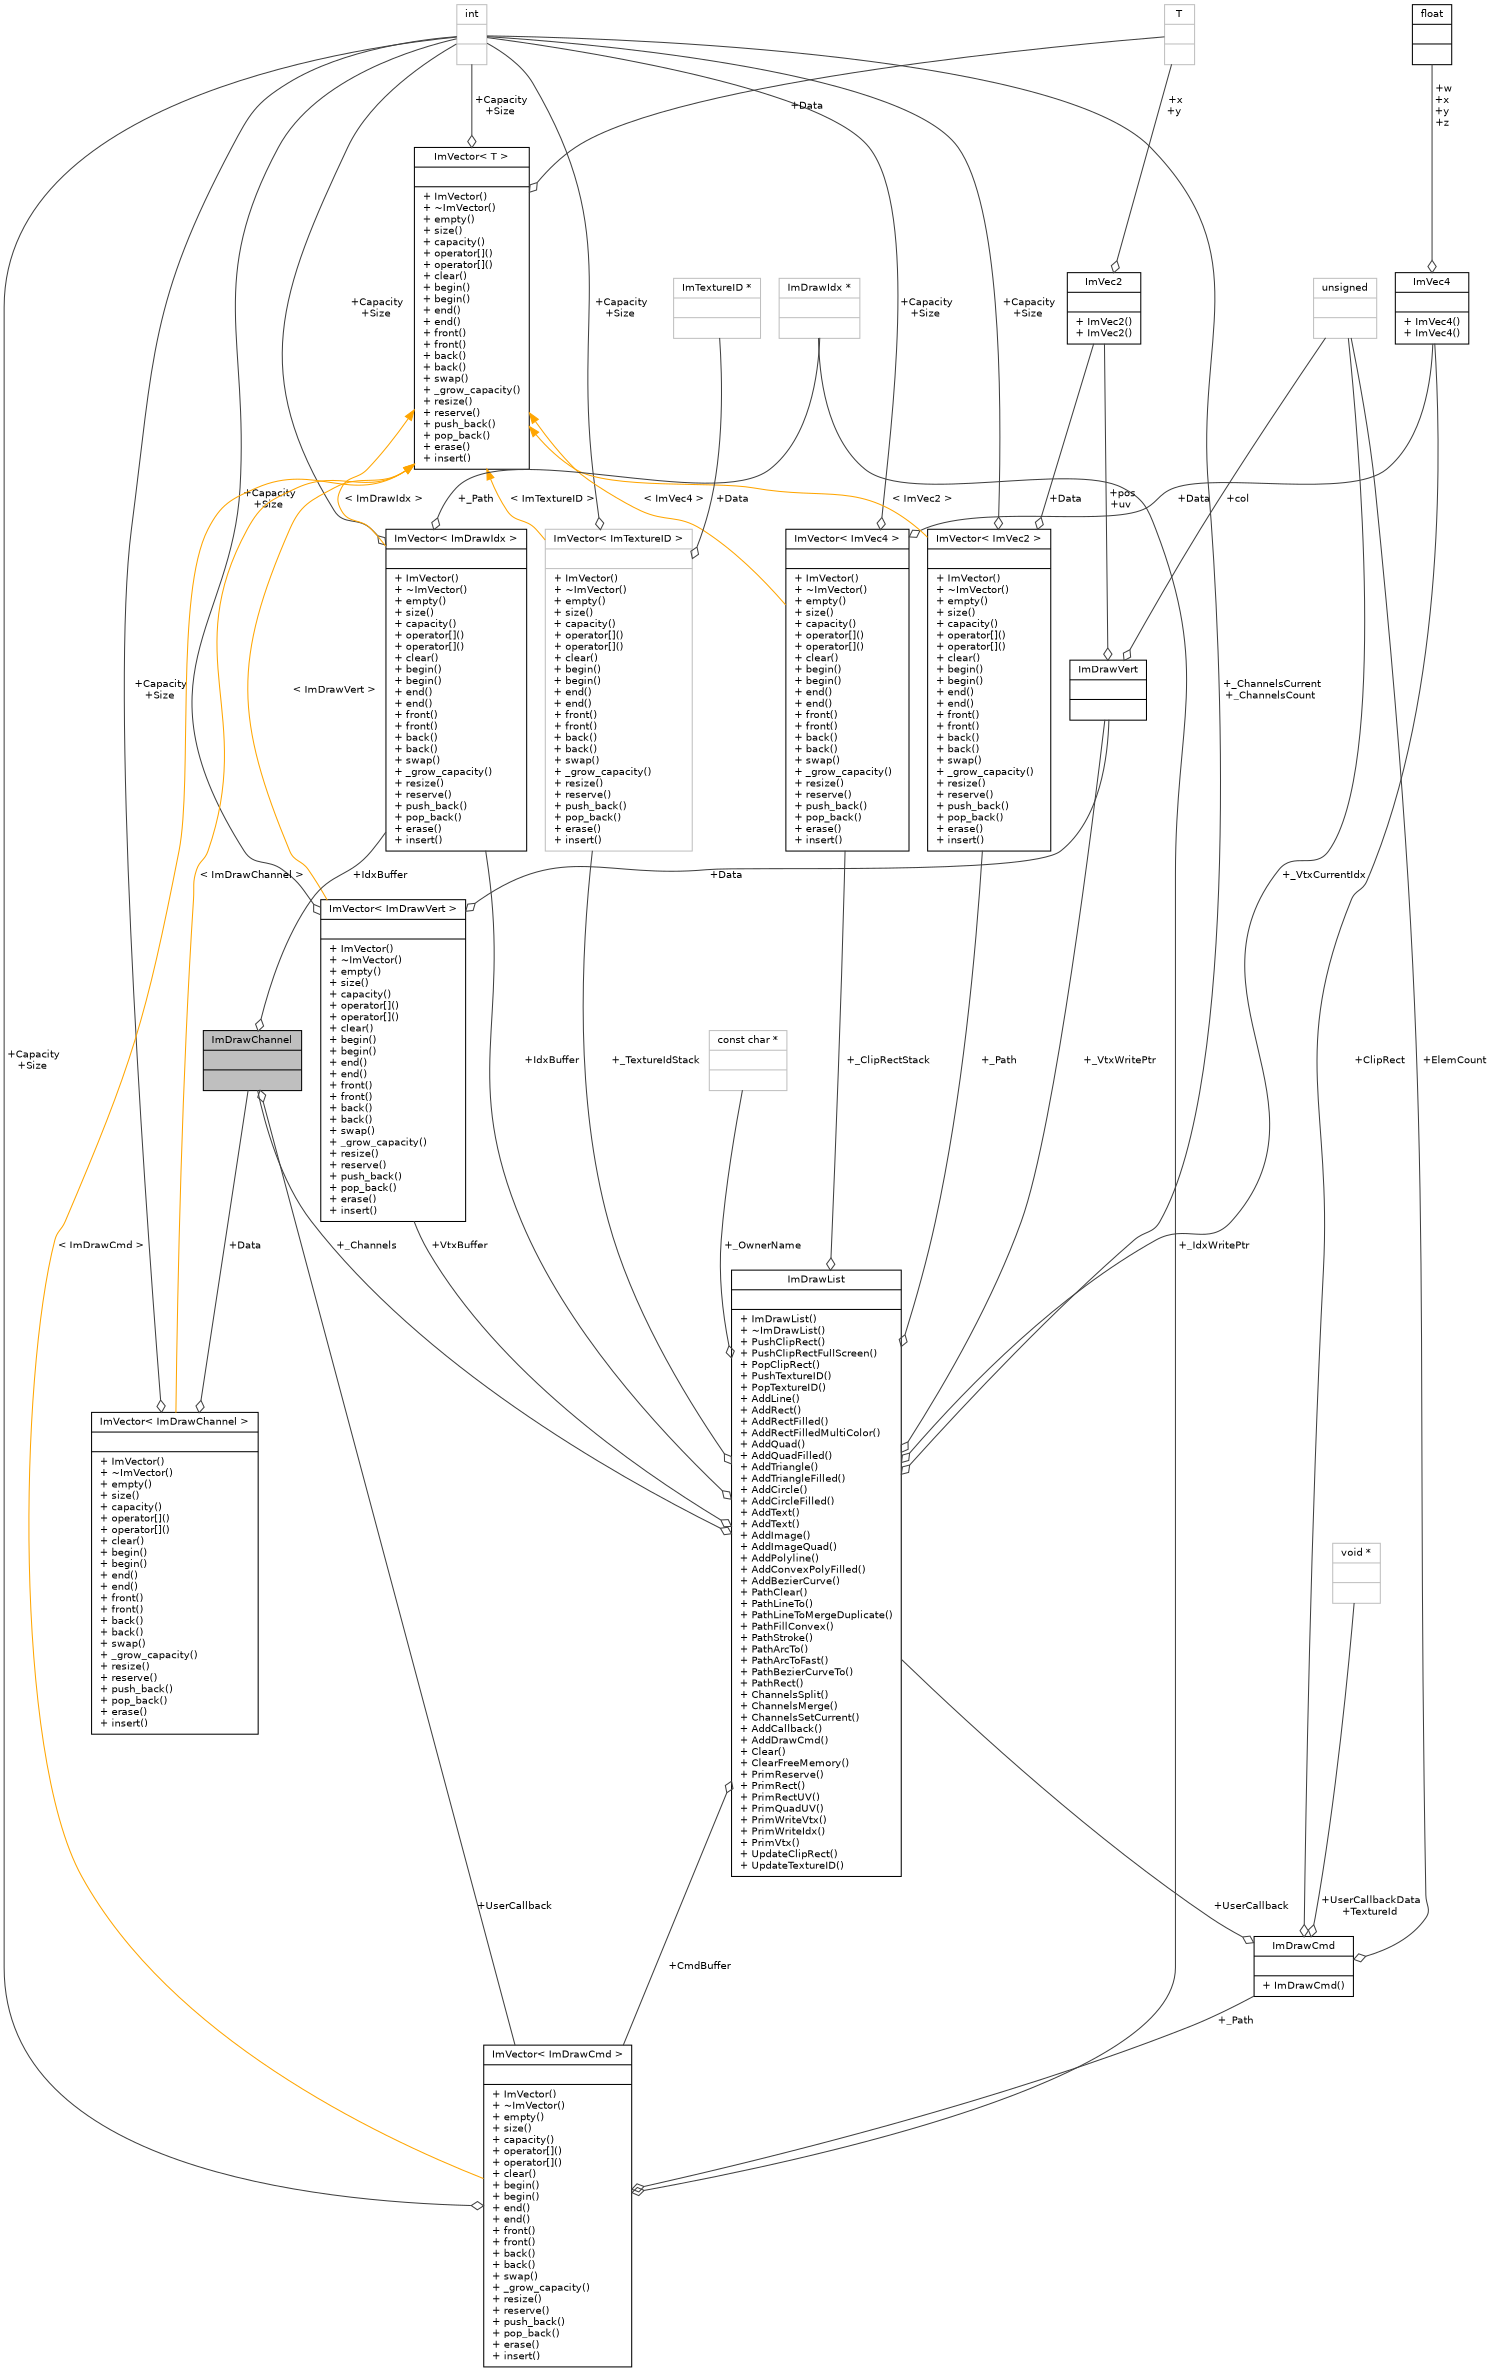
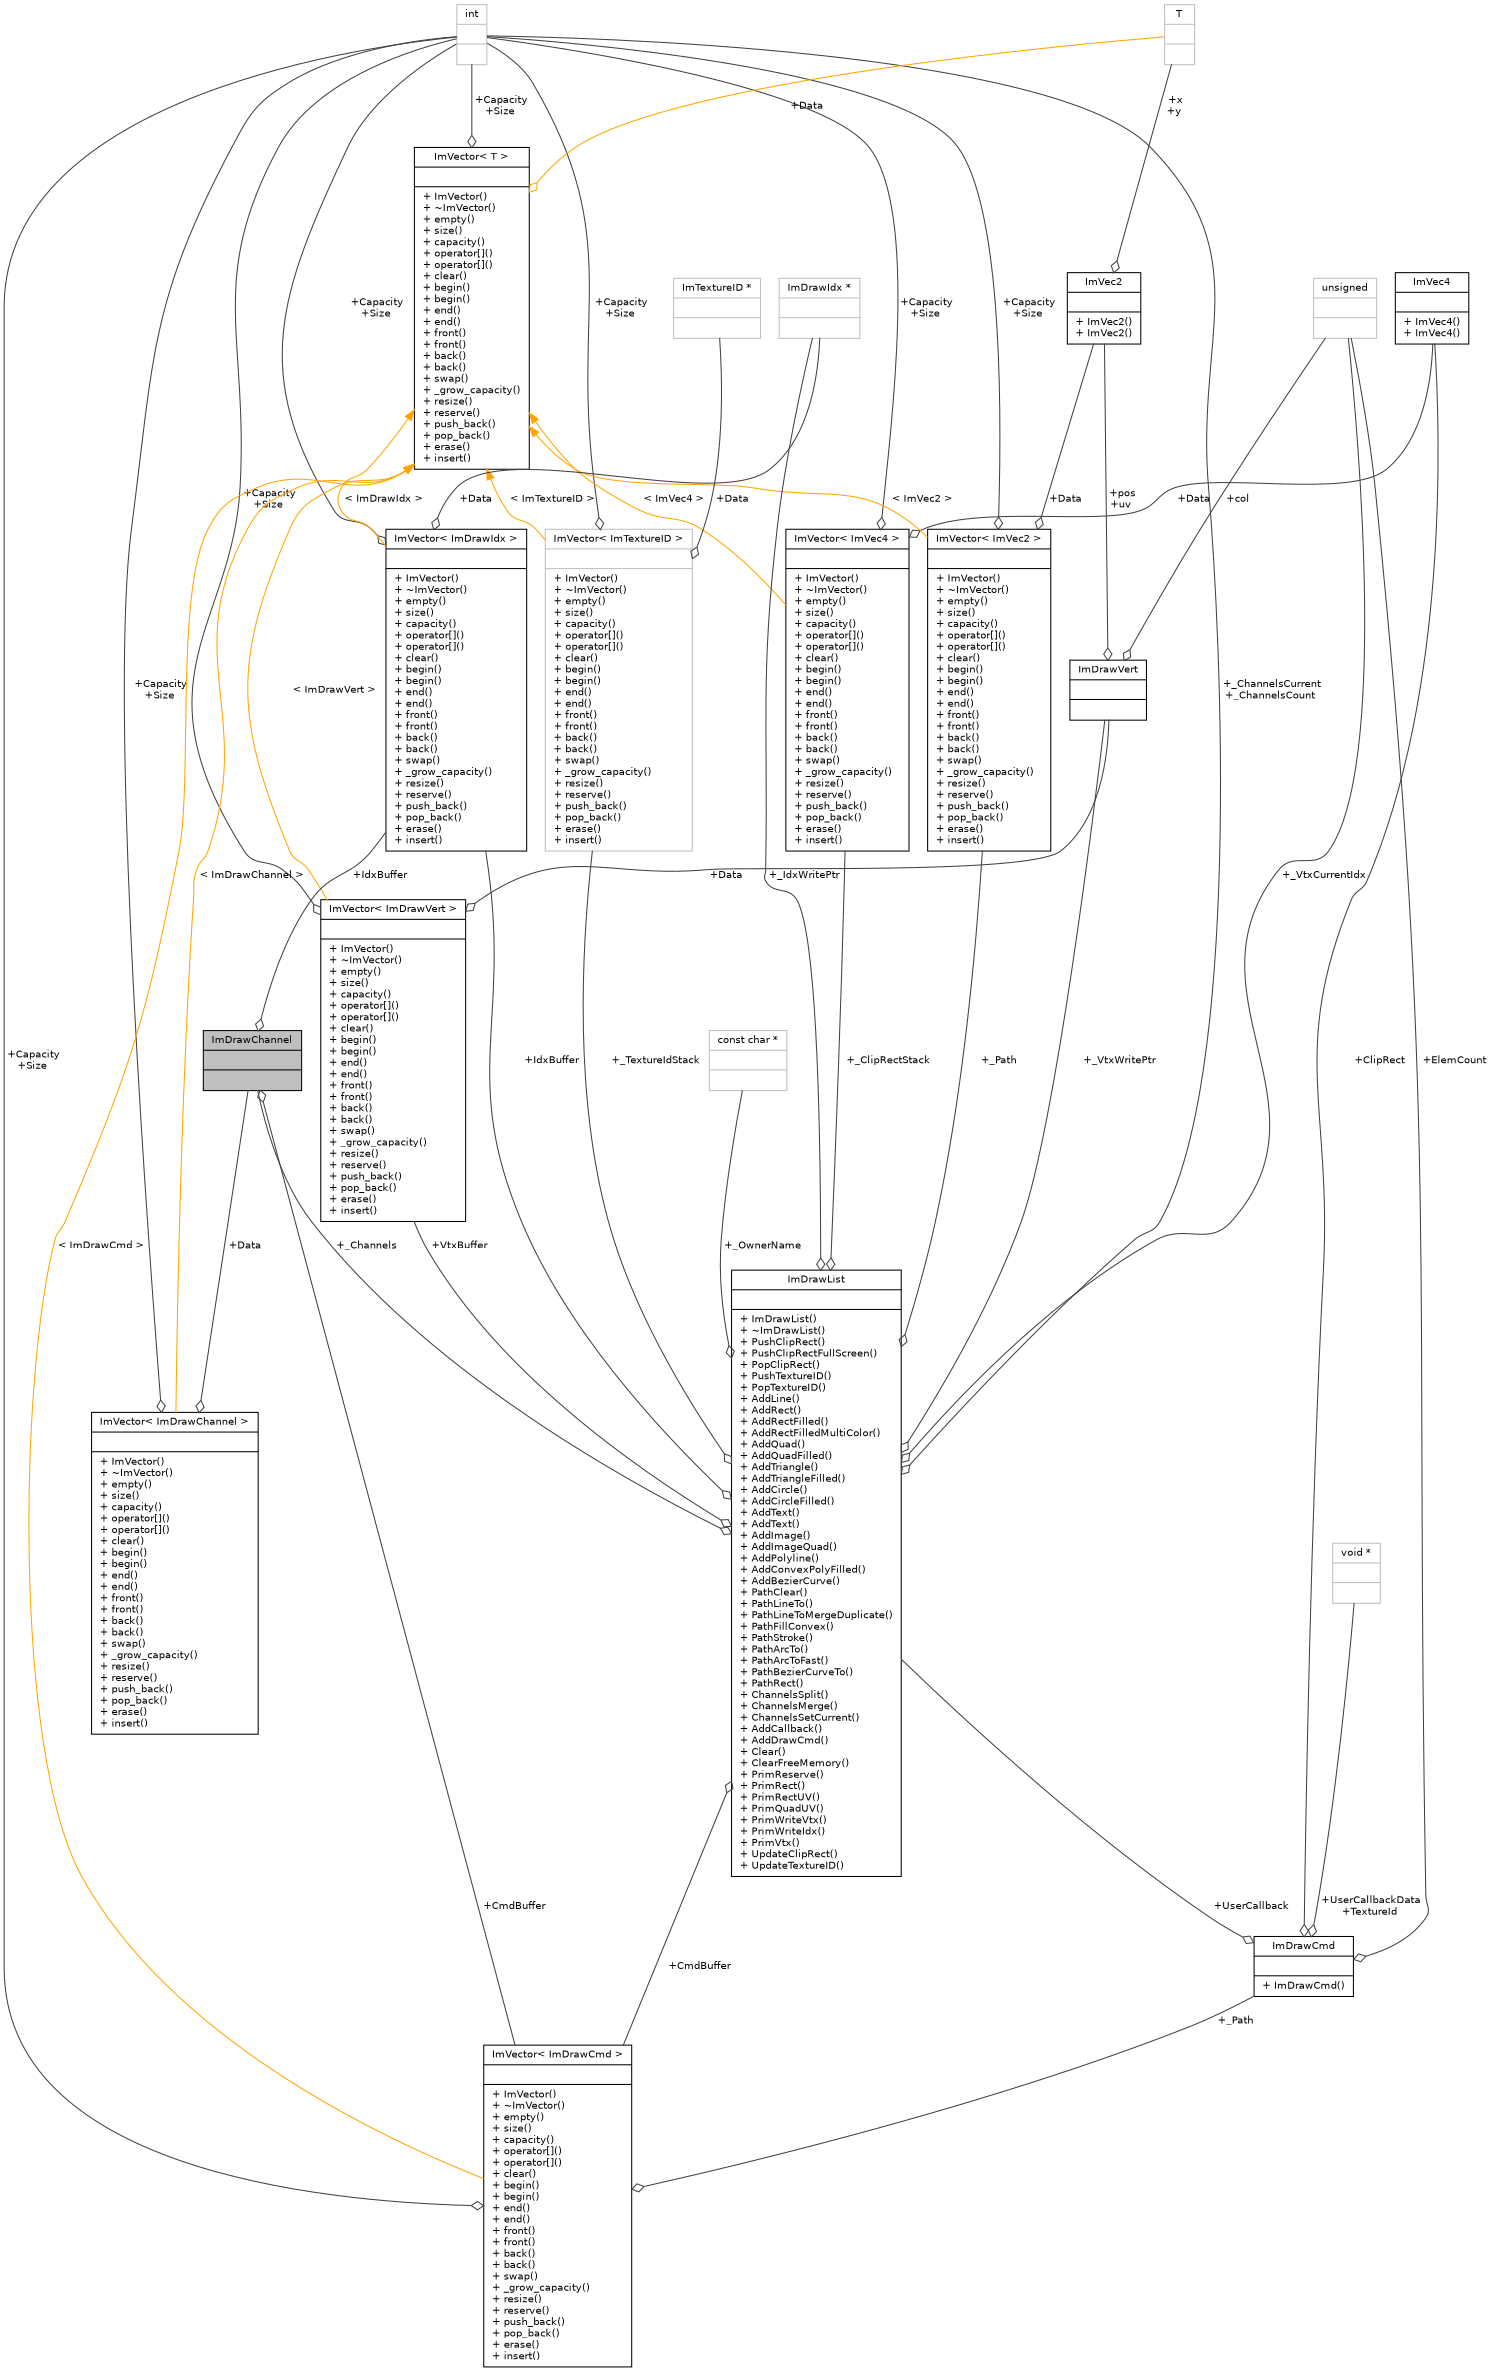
node "float": removed
edge "T" -> "ImVector< T >": color grey25 -> orange
edge "ImDrawIdx *" -> "ImVector< ImDrawIdx >": label " +_Path" -> " +Data"
edge "ImDrawIdx *" -> "ImVector< ImDrawCmd >": now "ImDrawIdx *" -> "ImDrawList"
edge "ImVector< ImDrawCmd >" -> "ImDrawChannel": label " +UserCallback" -> " +CmdBuffer"
